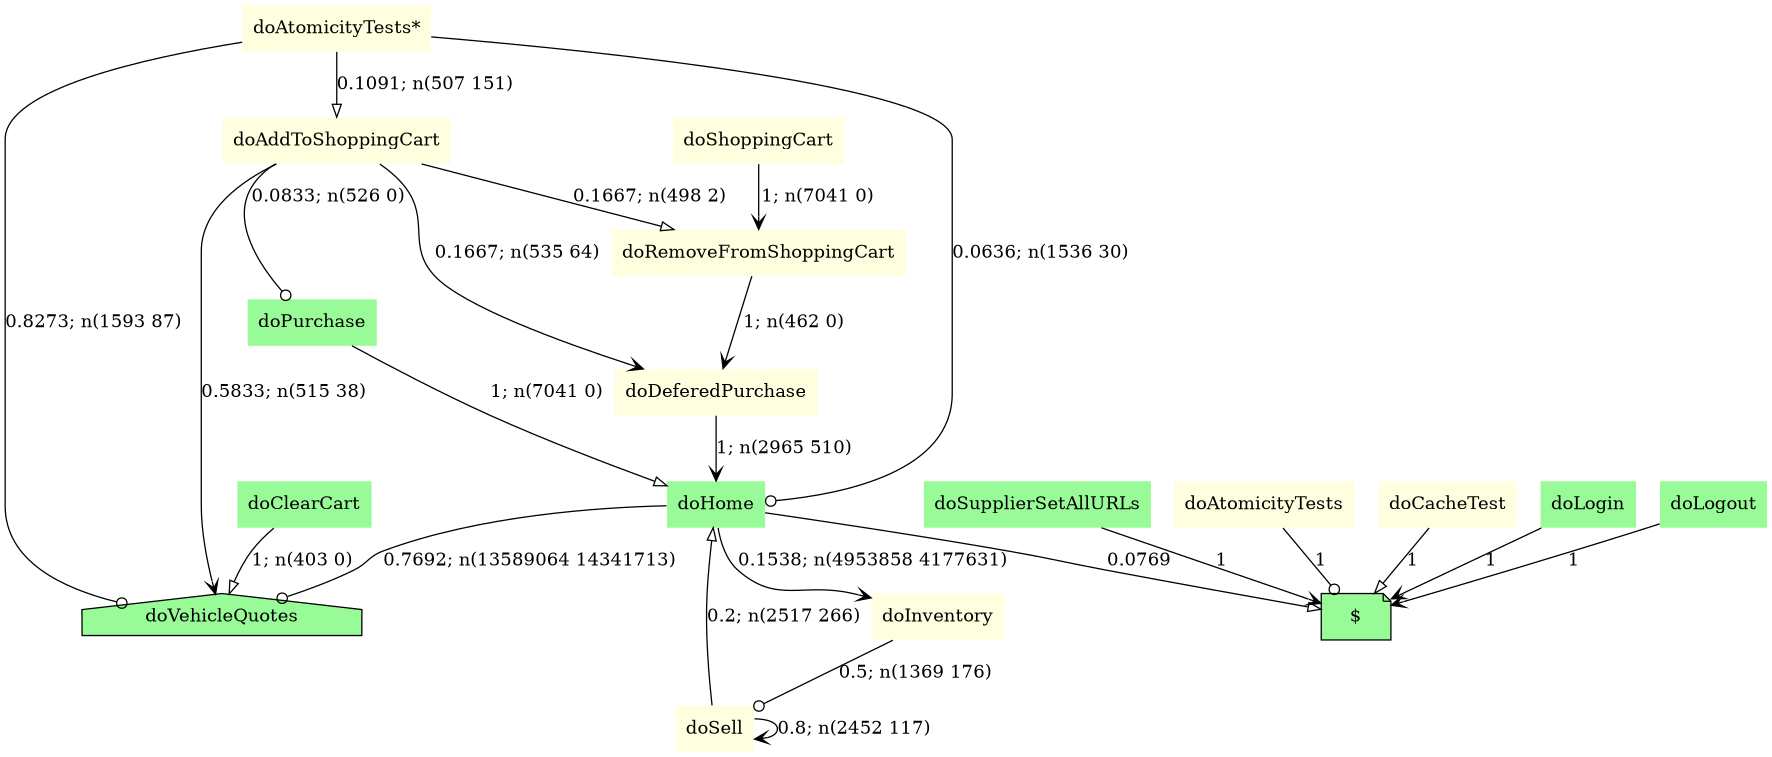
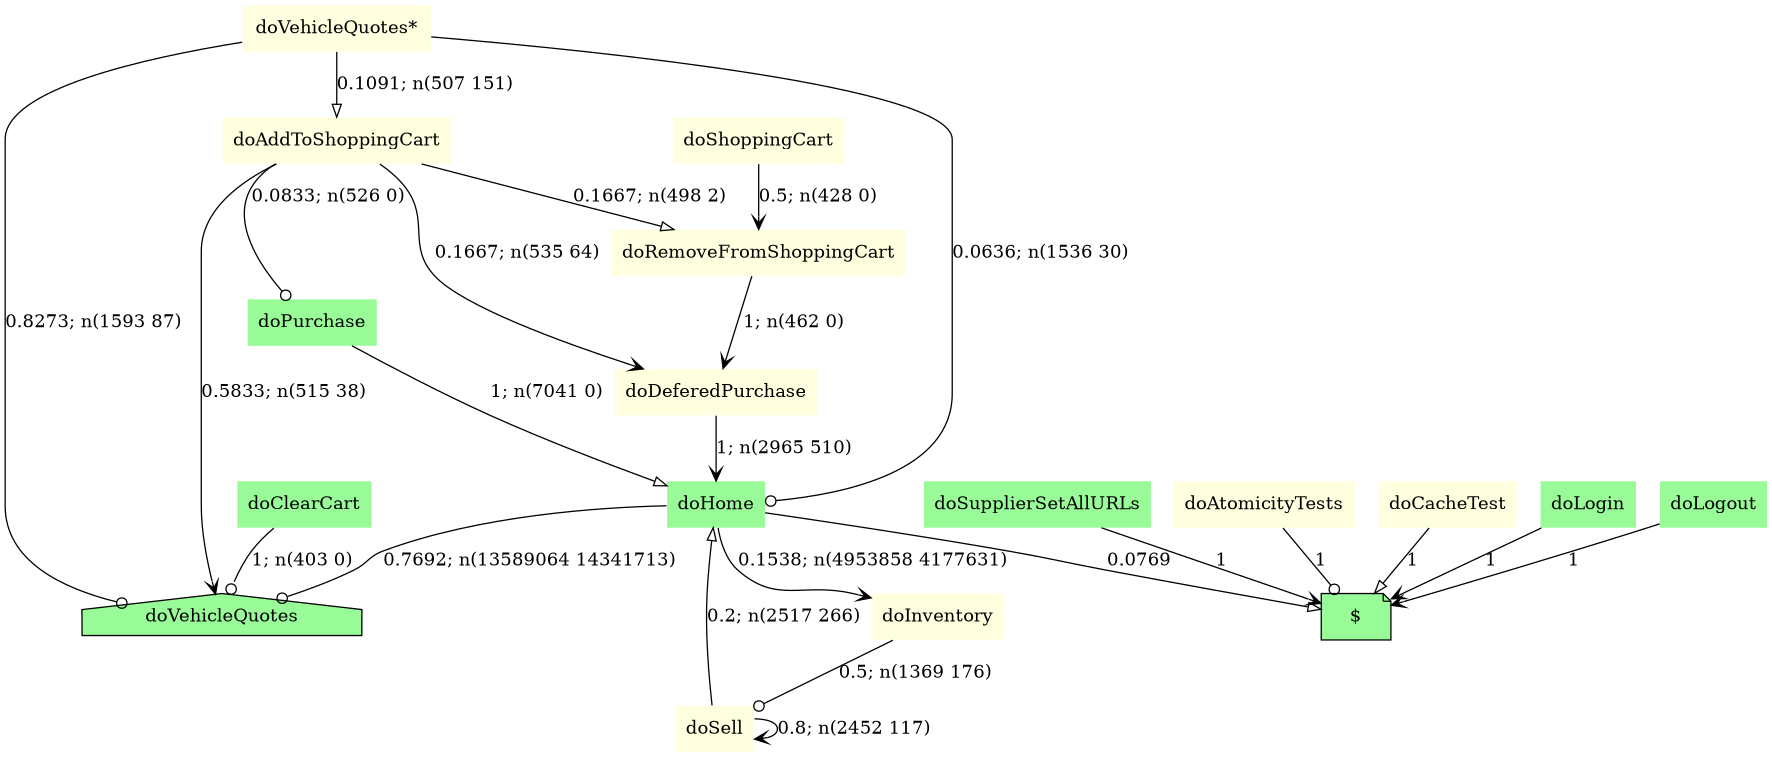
node "doAtomicityTests*": label "doAtomicityTests*" -> "doVehicleQuotes*"
edge "doShoppingCart" -> "doRemoveFromShoppingCart": label "1; n(7041 0)" -> "0.5; n(428 0)"
edge "doClearCart" -> "doVehicleQuotes": arrowhead onormal -> odot
